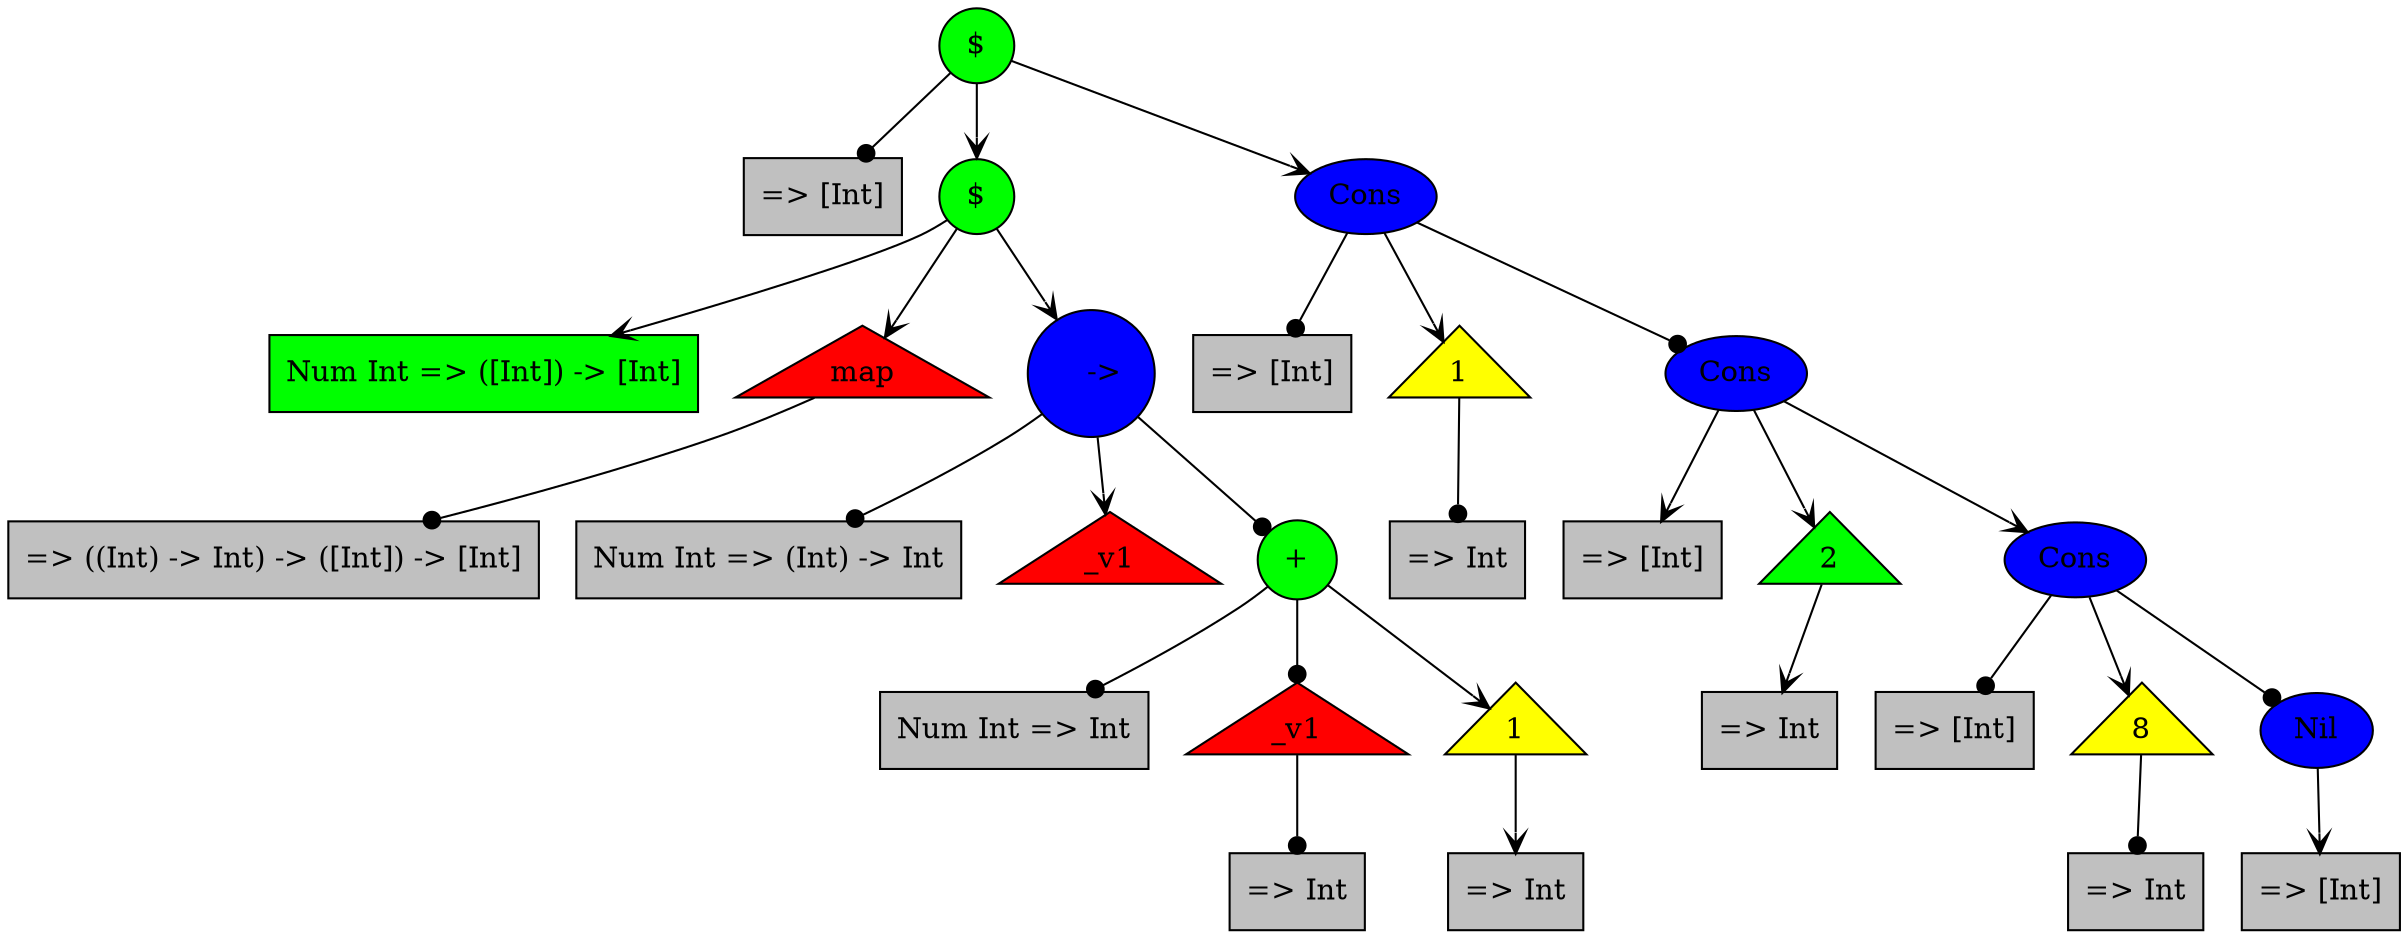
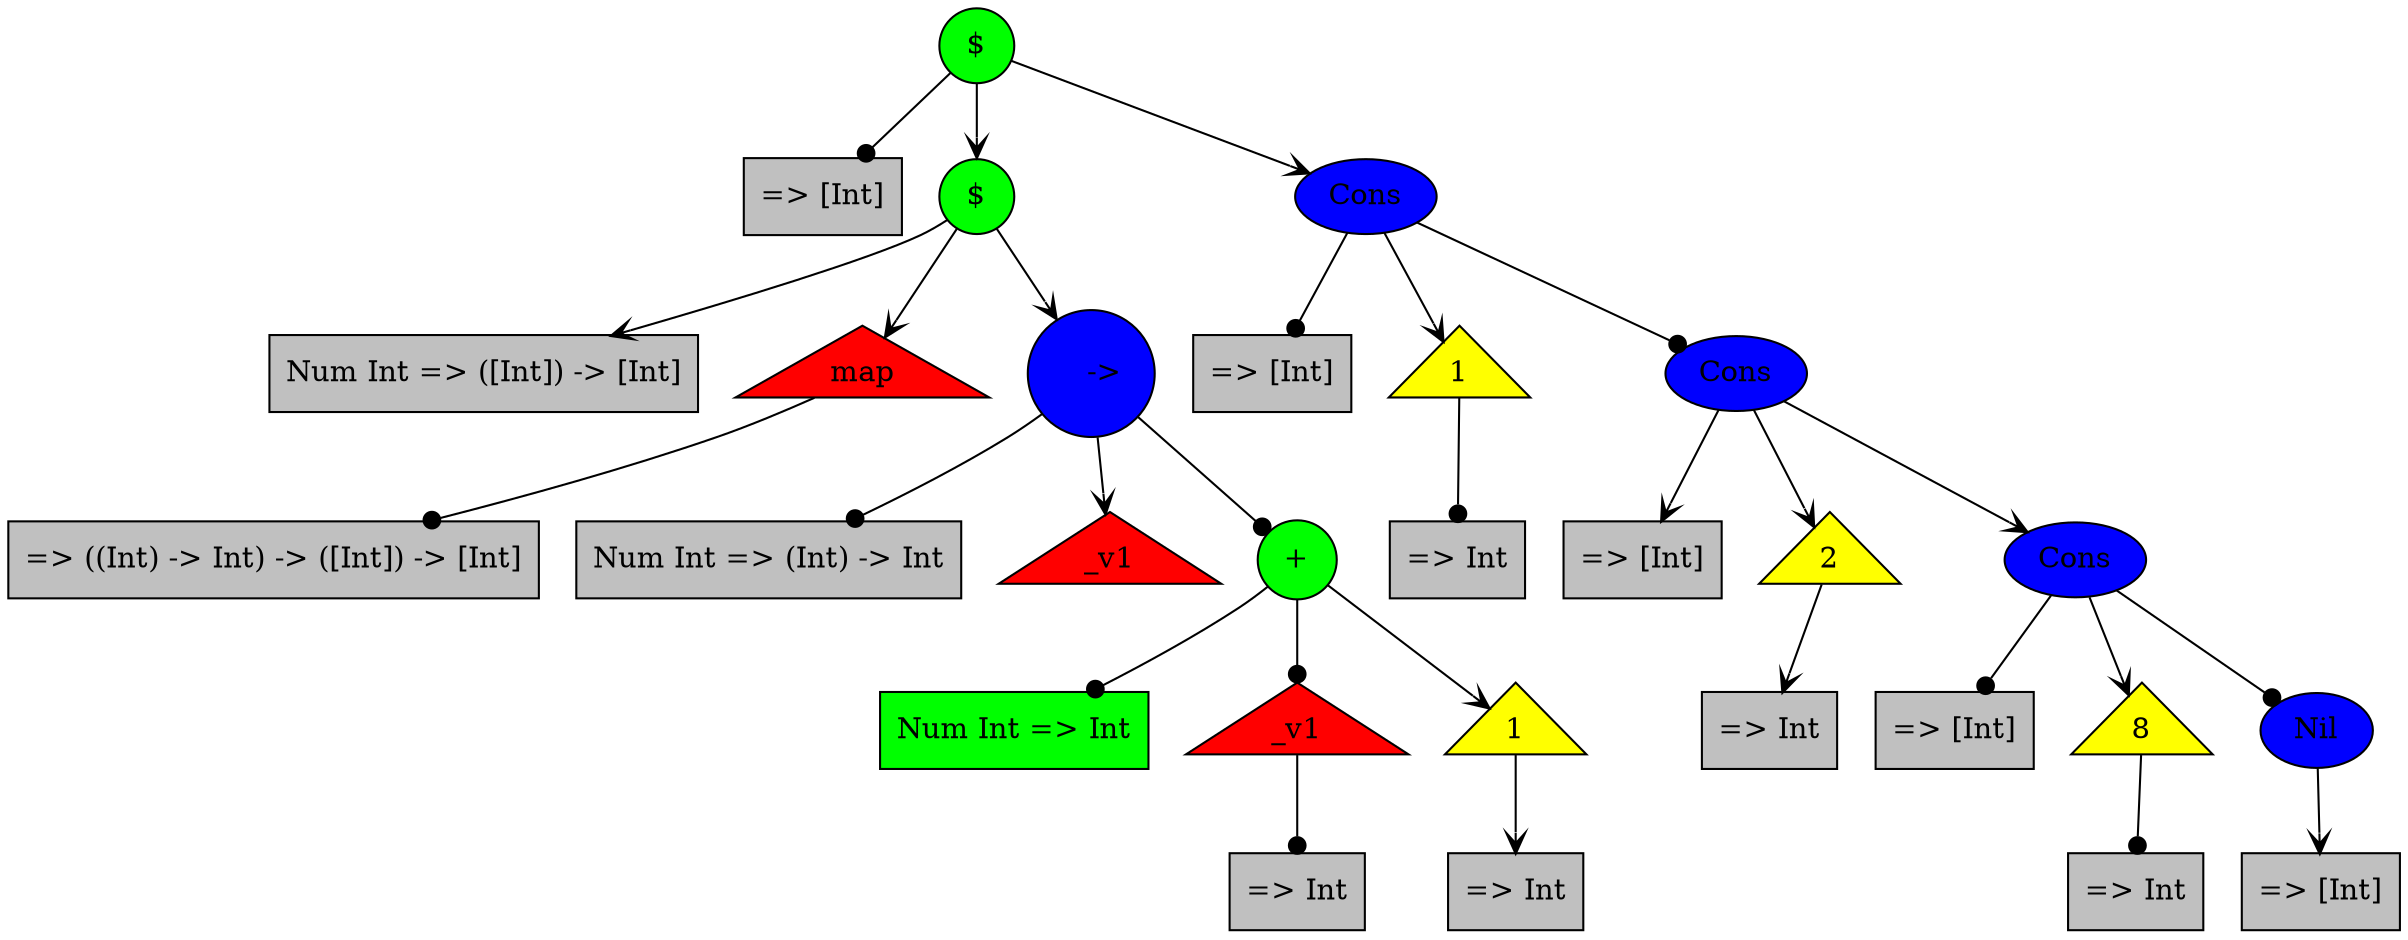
node "Num Int => ([Int]) -> [Int]": fillcolor green -> gray
node "2": fillcolor green -> yellow
node "Num Int => Int": fillcolor gray -> green
